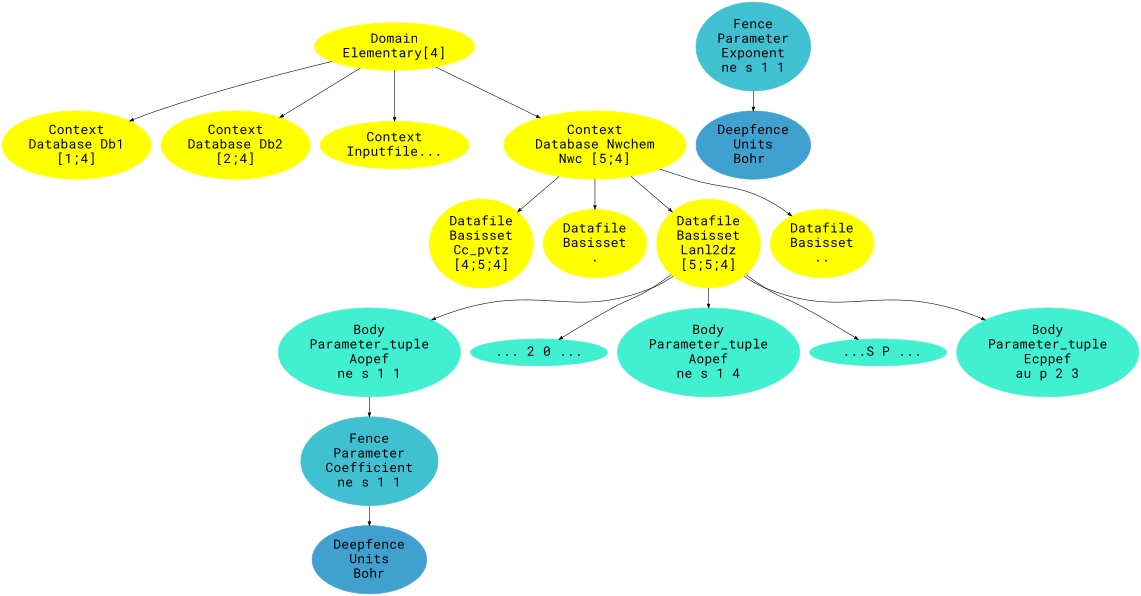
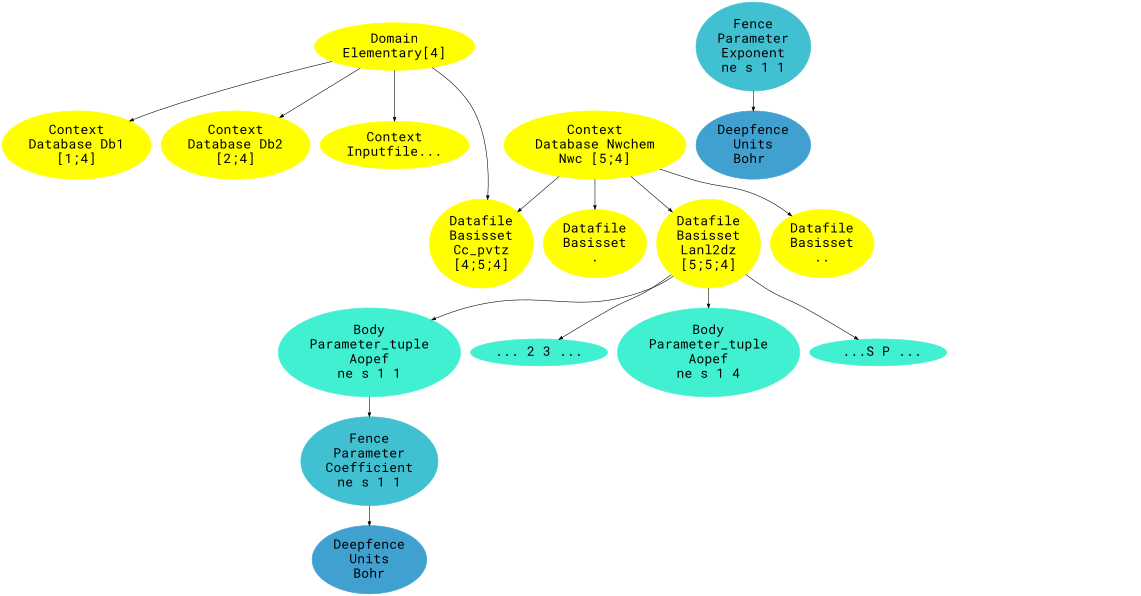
edge "Domain Elementary[4]" -- "Context Database Nwchem Nwc [5;4]": now "Domain Elementary[4]" -- "Datafile Basisset Cc_pvtz [4;5;4]"
node "... 2 0 ...": label "... 2 0 ..." -> "... 2 3 ..."
node "Body Parameter_tuple Ecppef au p 2 3": removed
